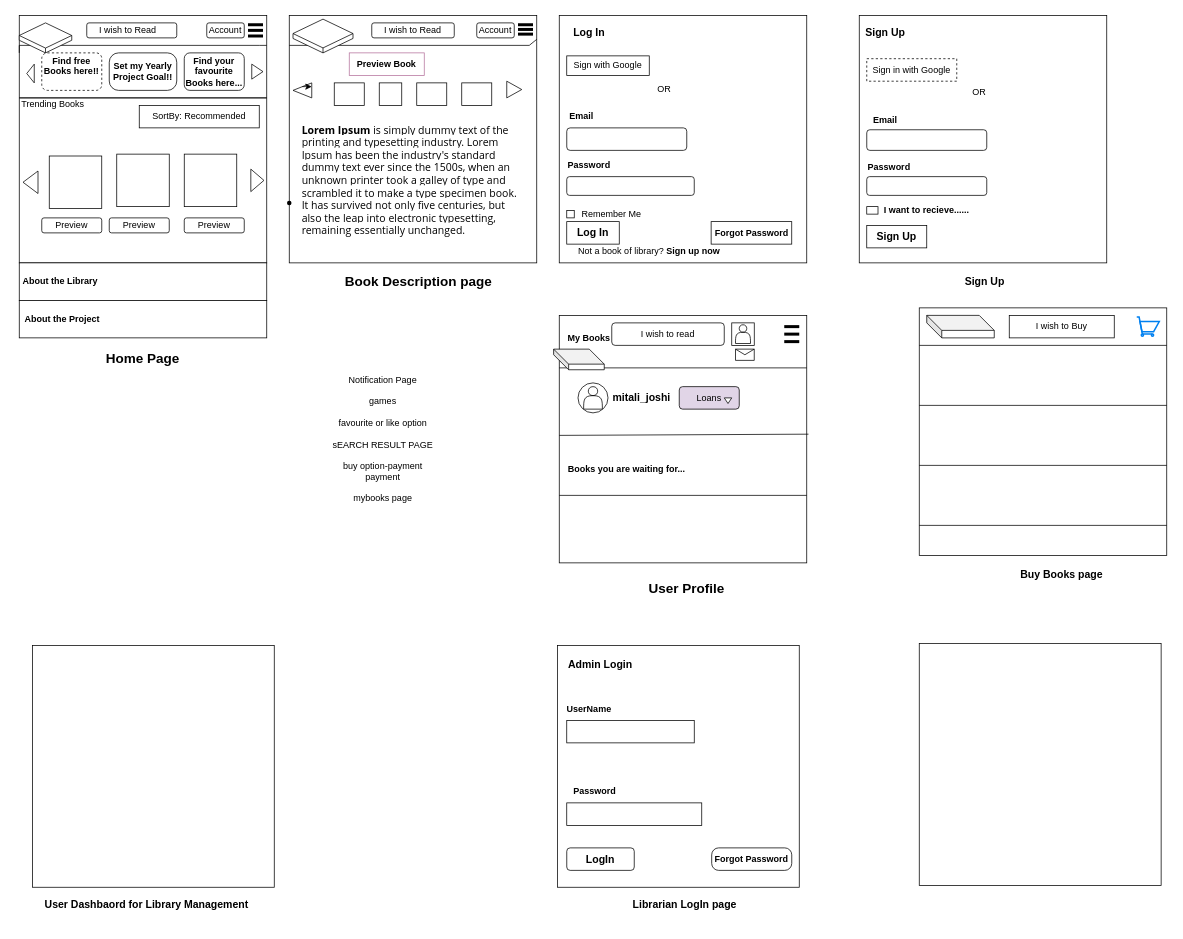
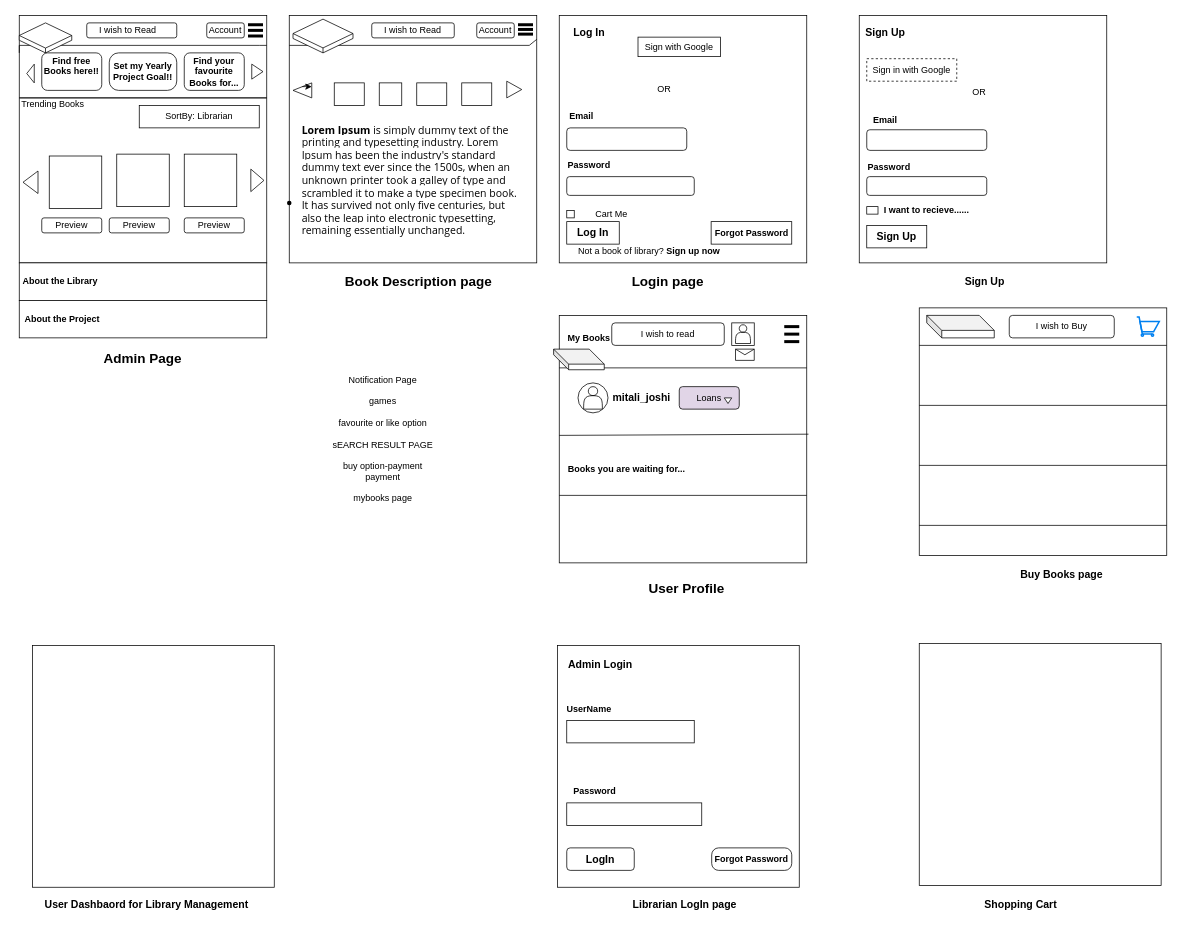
node "Preview Book": removed
node "Sign with Google": moved (608, 66) -> (679, 47)
node "Find free Books here!!": style dashed -> solid
node "Find your favourite Books here...": label "Find your favourite Books here..." -> "Find your favourite Books for..."
node "SortBy: Recommended": label "SortBy: Recommended" -> "SortBy: Librarian"
node "Remember Me": label "Remember Me" -> "Cart Me"
node "Login page": added
node "I wish to Buy": shape rectangle -> rounded rectangle
node "Home Page": label "Home Page" -> "Admin Page"
node "Shopping Cart": added
